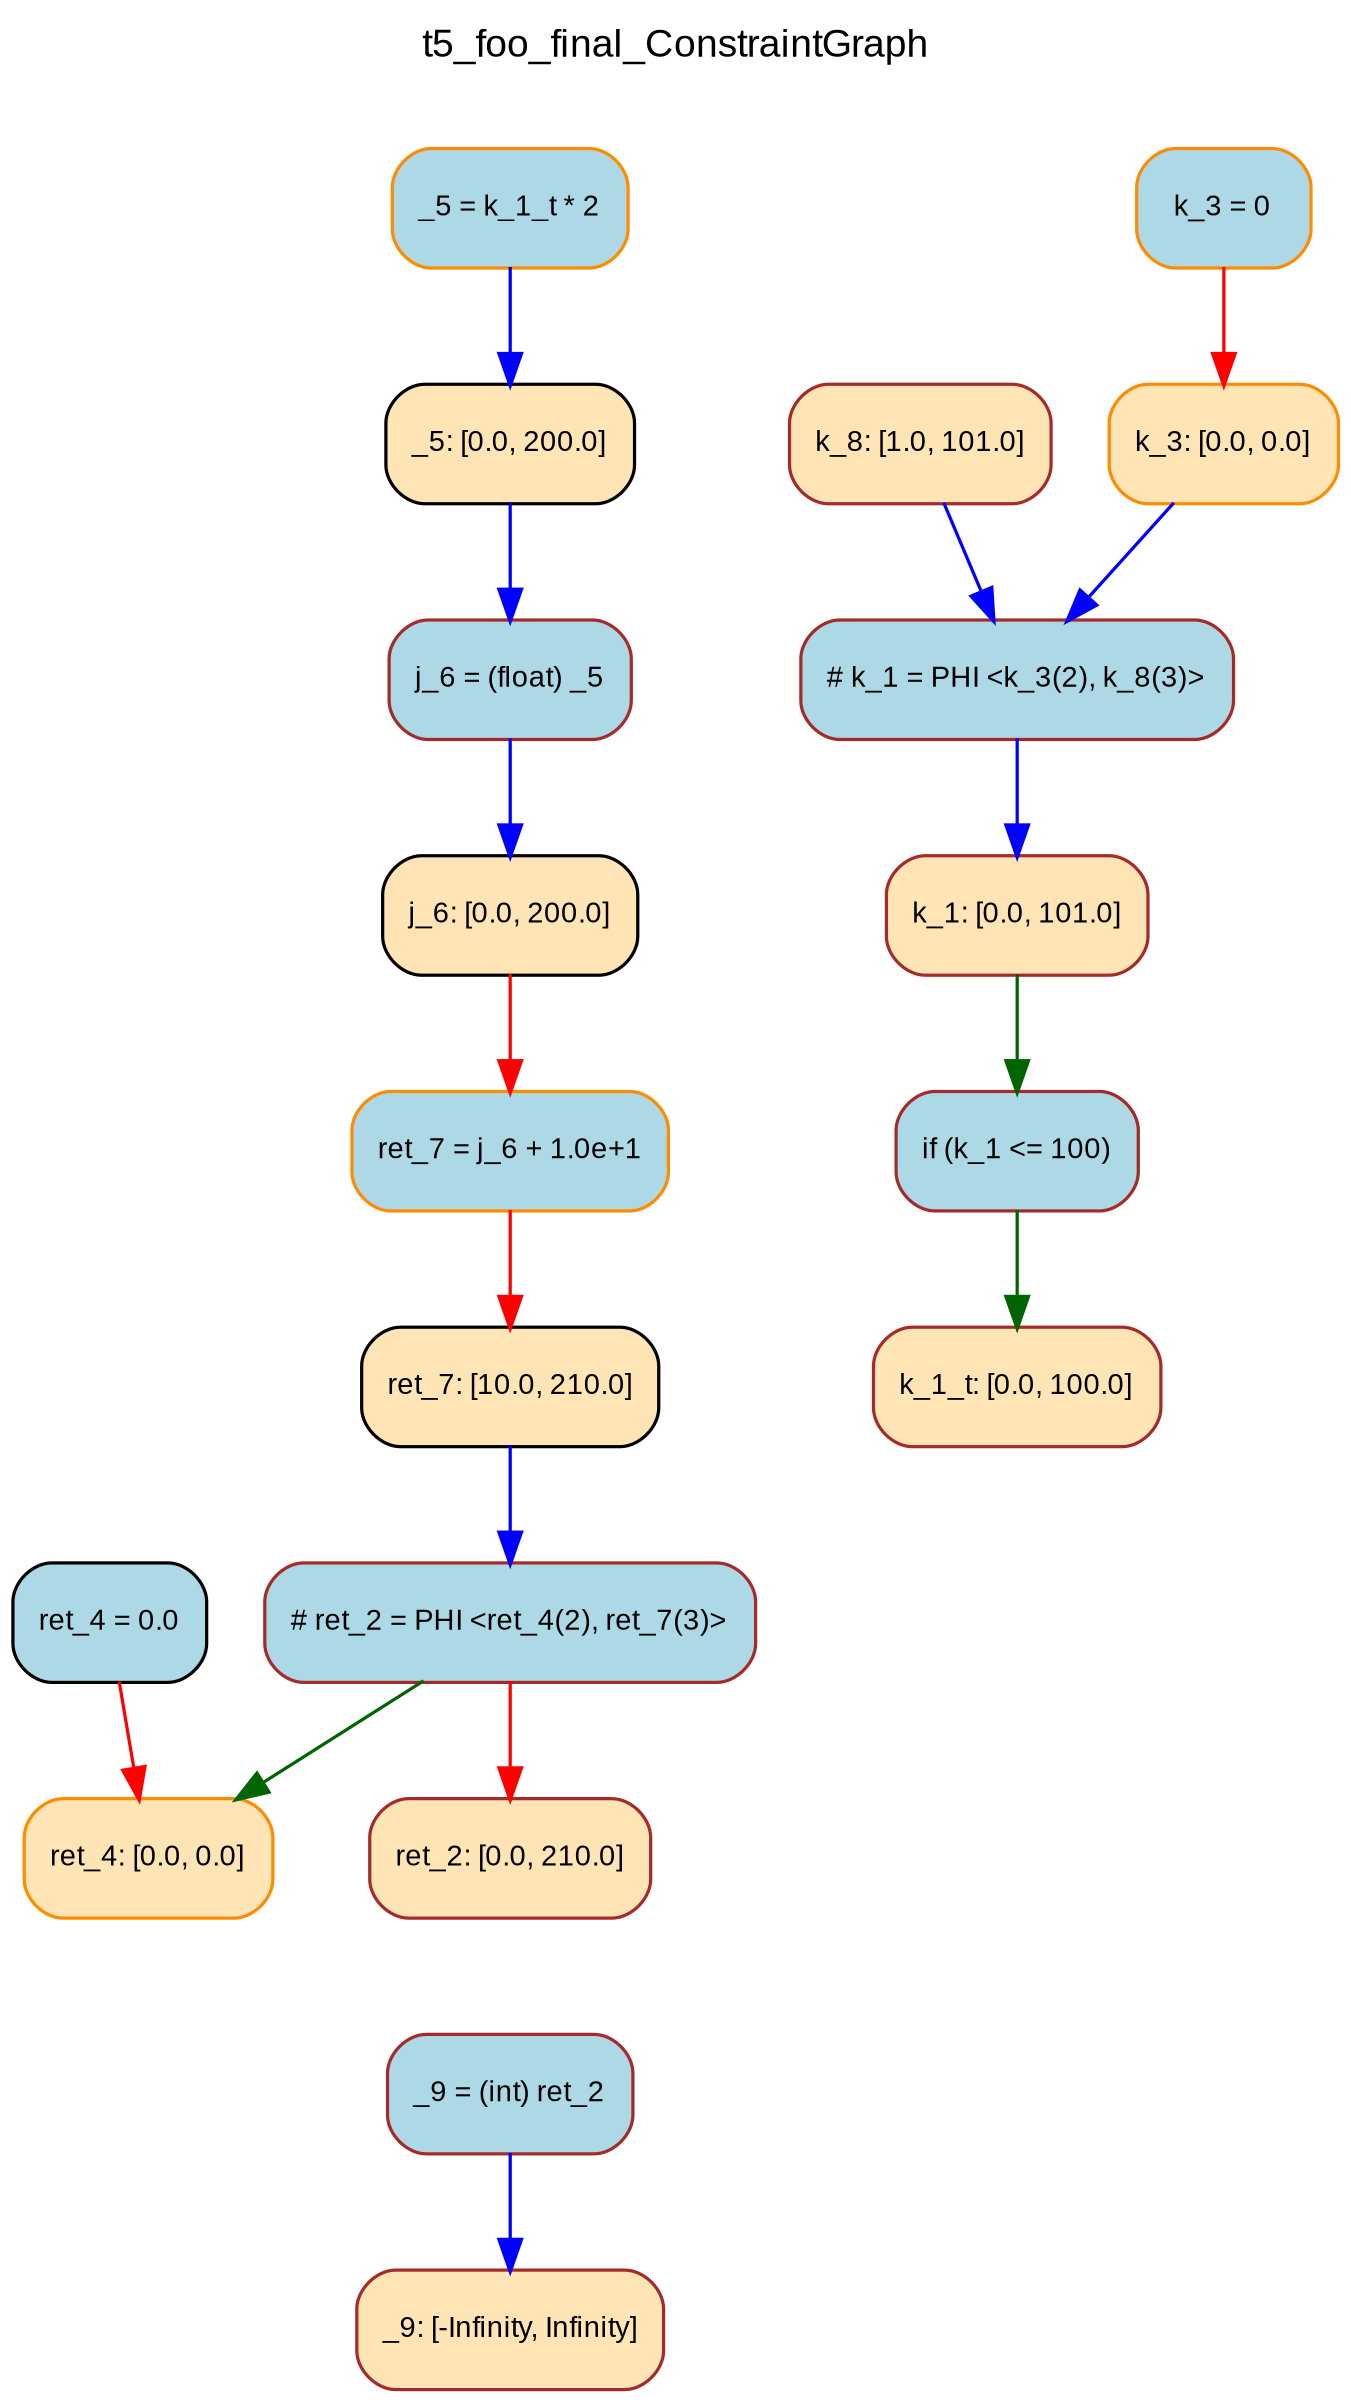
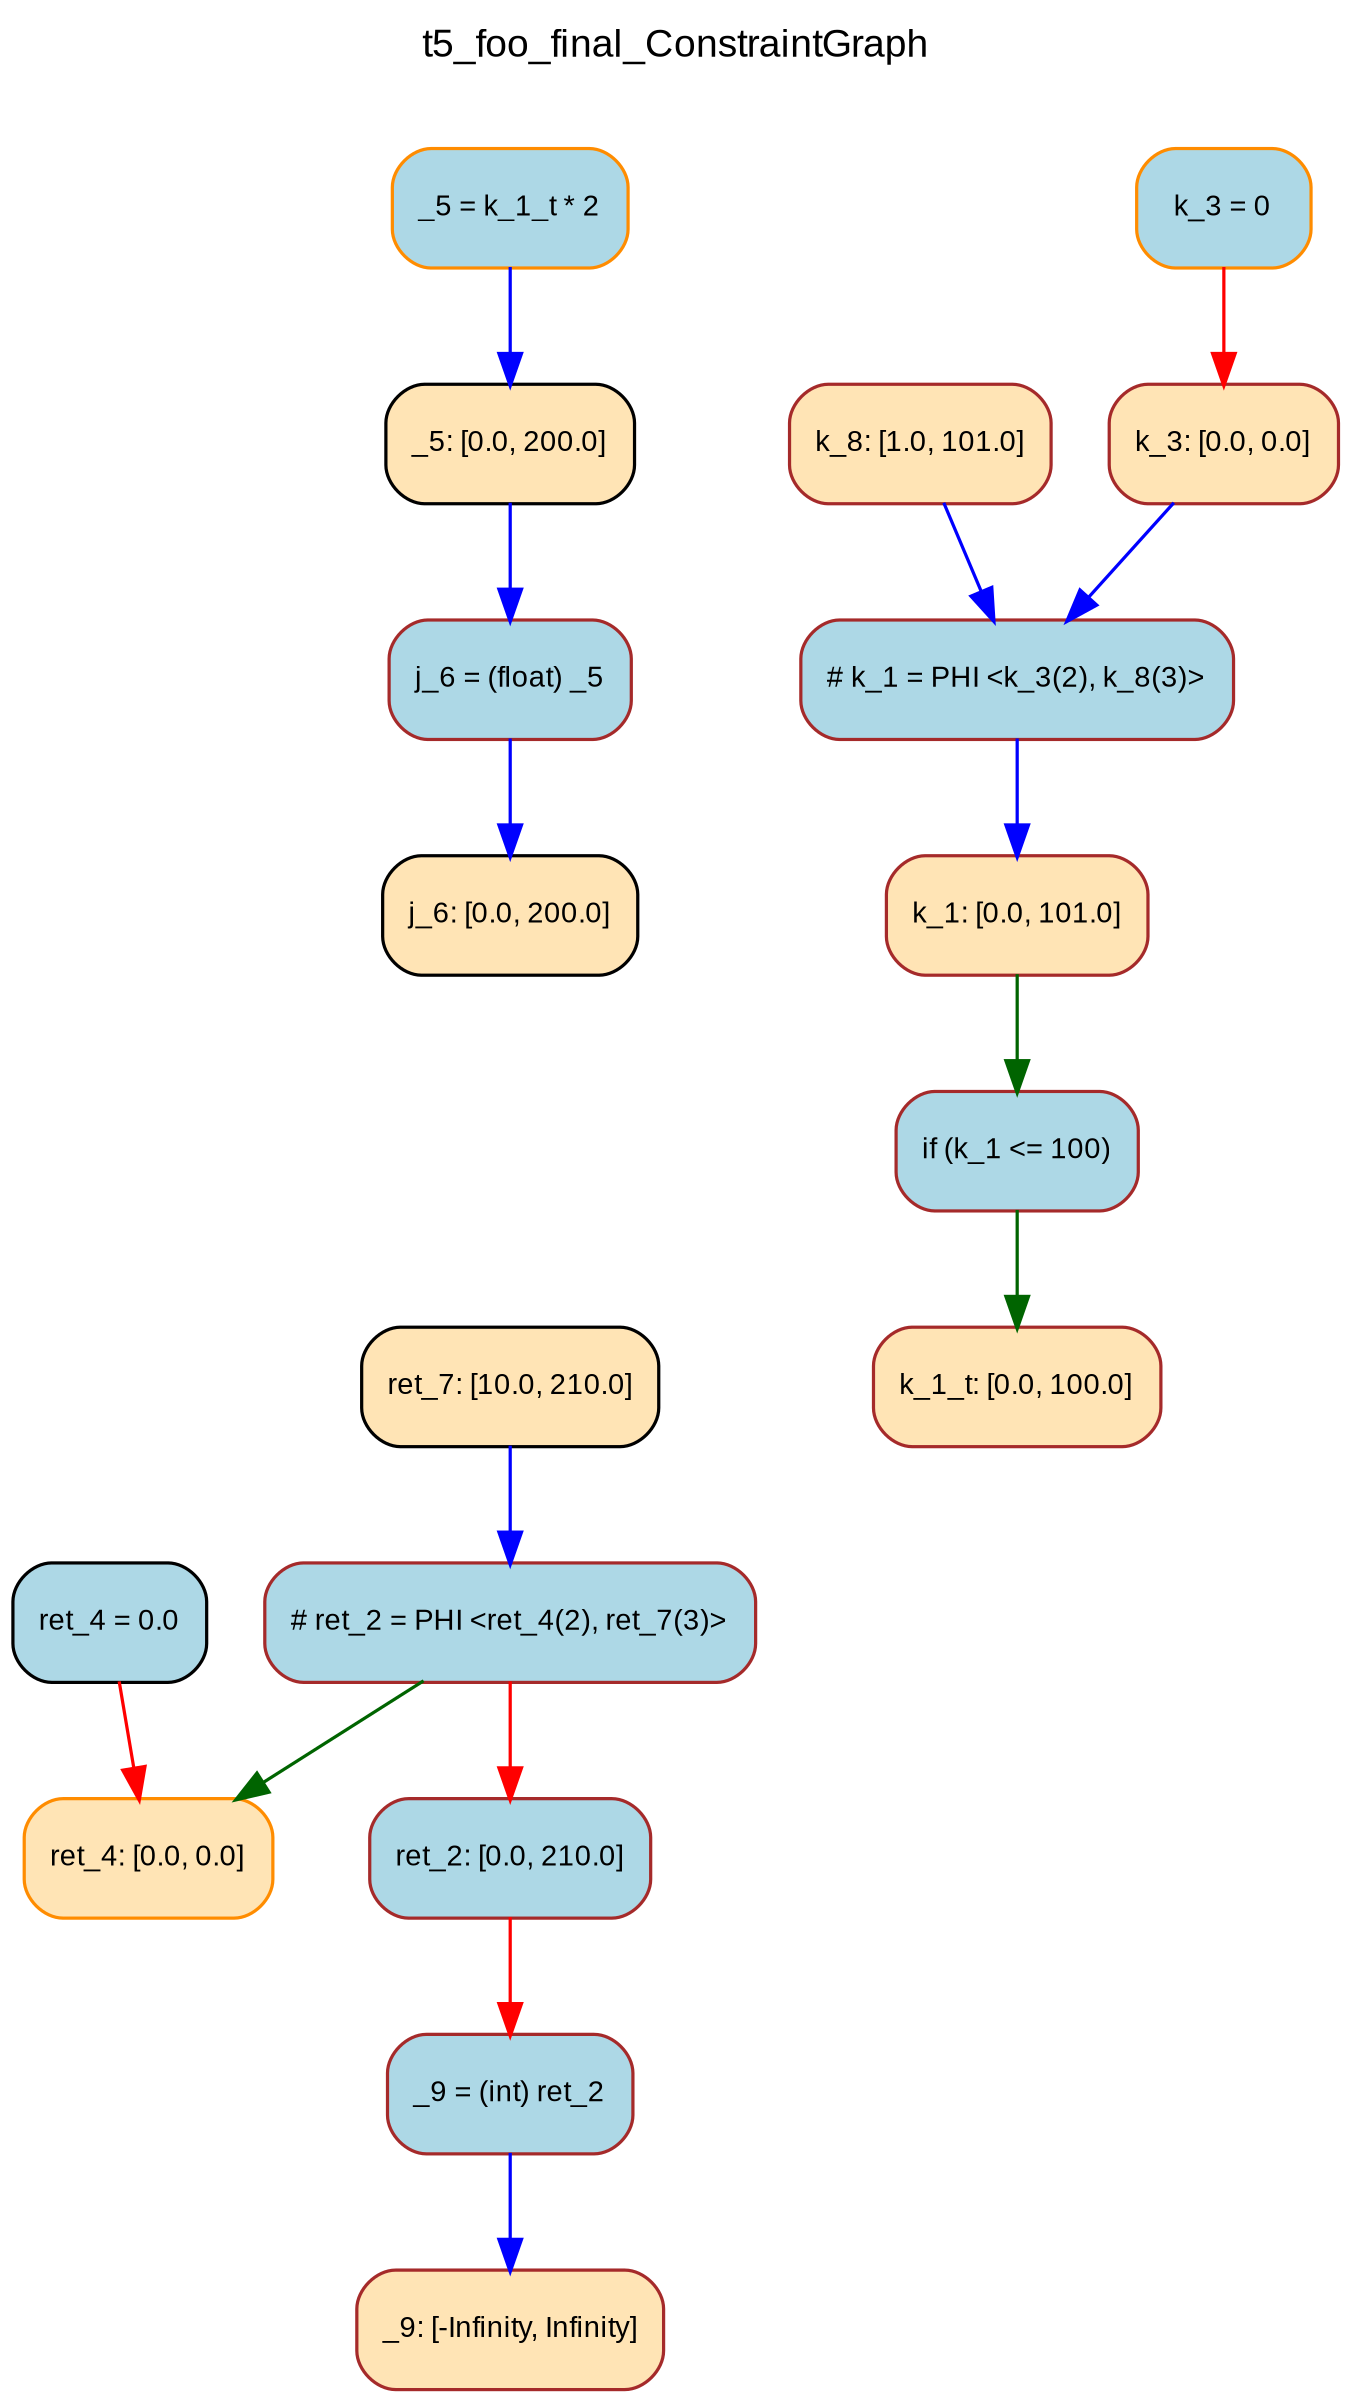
node "k_3: [0.0, 0.0]": color darkorange -> brown
node "ret_7 = j_6 + 1.0e+1": removed
node "ret_2: [0.0, 210.0]": fillcolor moccasin -> lightblue
edge "ret_2: [0.0, 210.0]" -> "_9 = (int) ret_2": added
